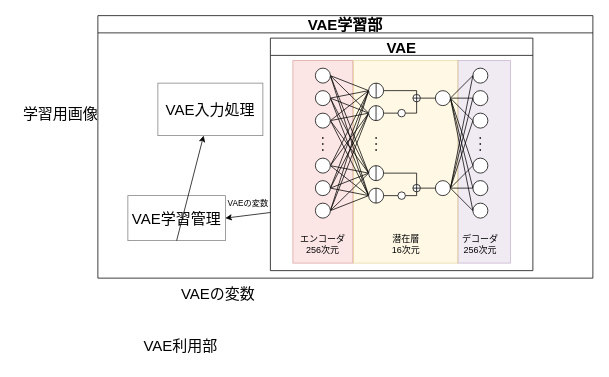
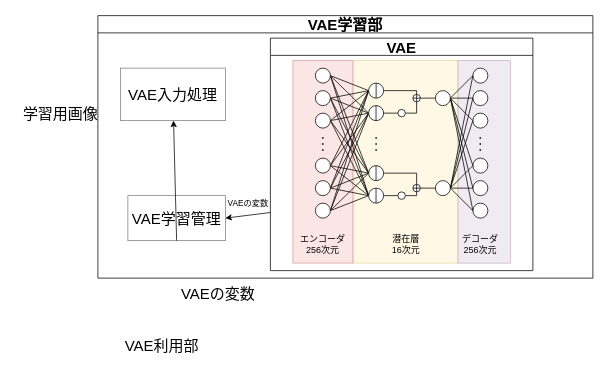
node "VAE入力処理": moved (210, 109) -> (173, 94)
node "VAE利用部": moved (180, 345) -> (162, 345)
